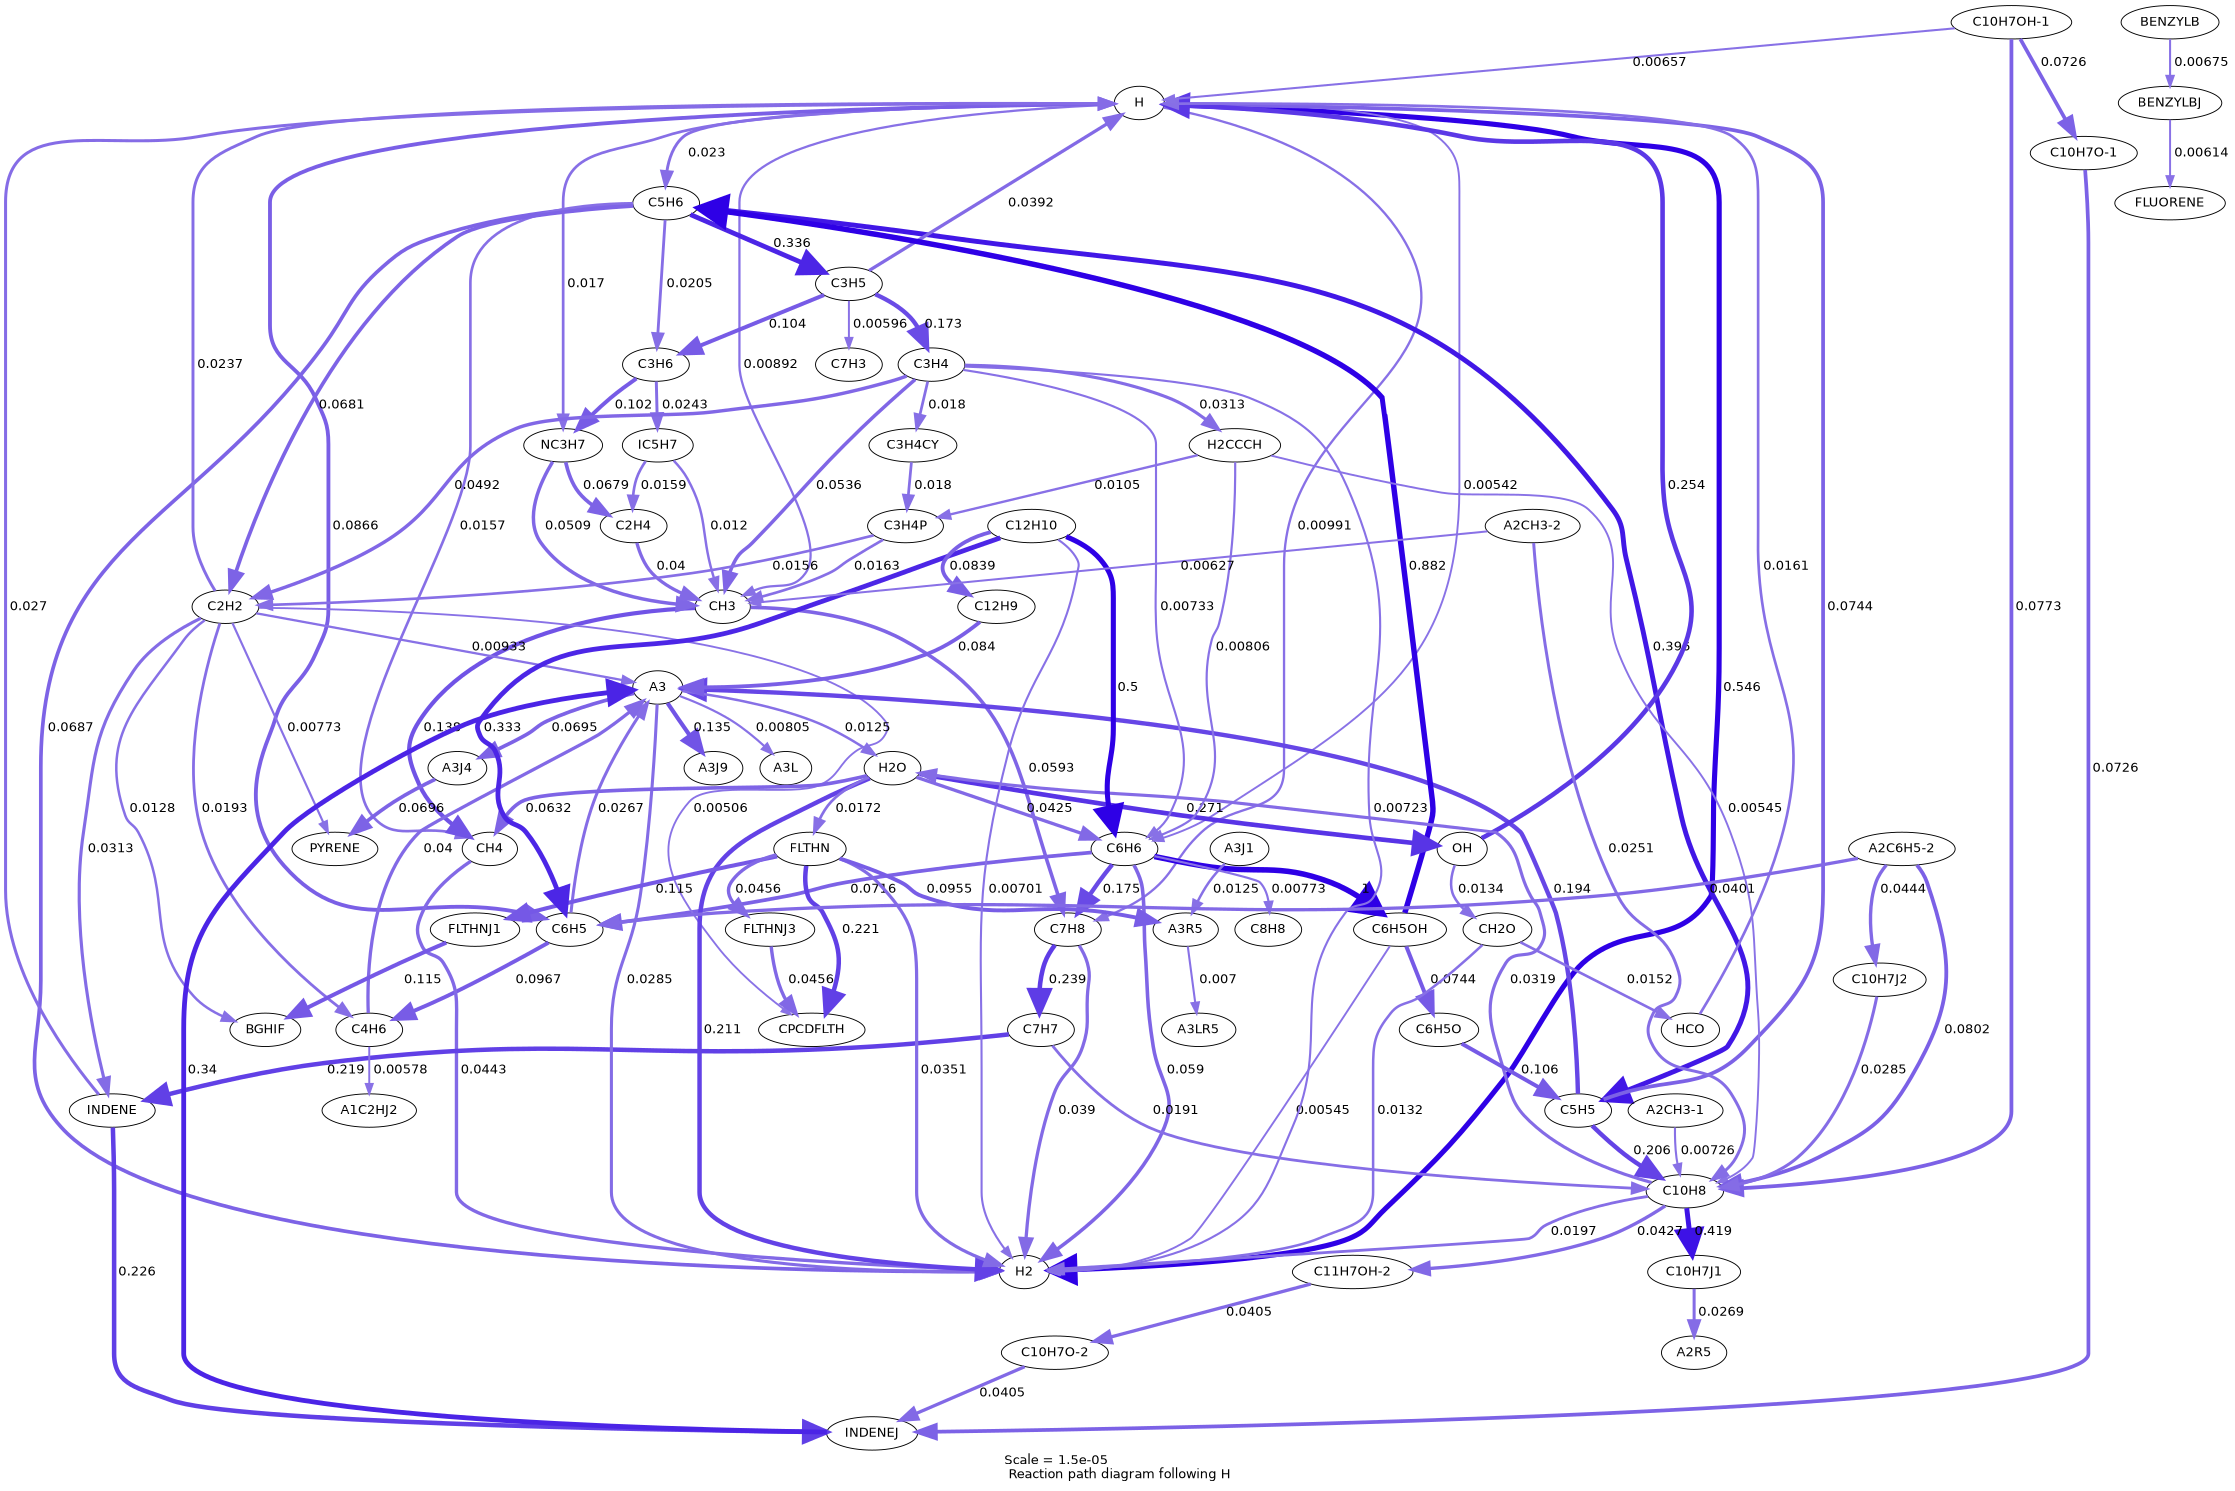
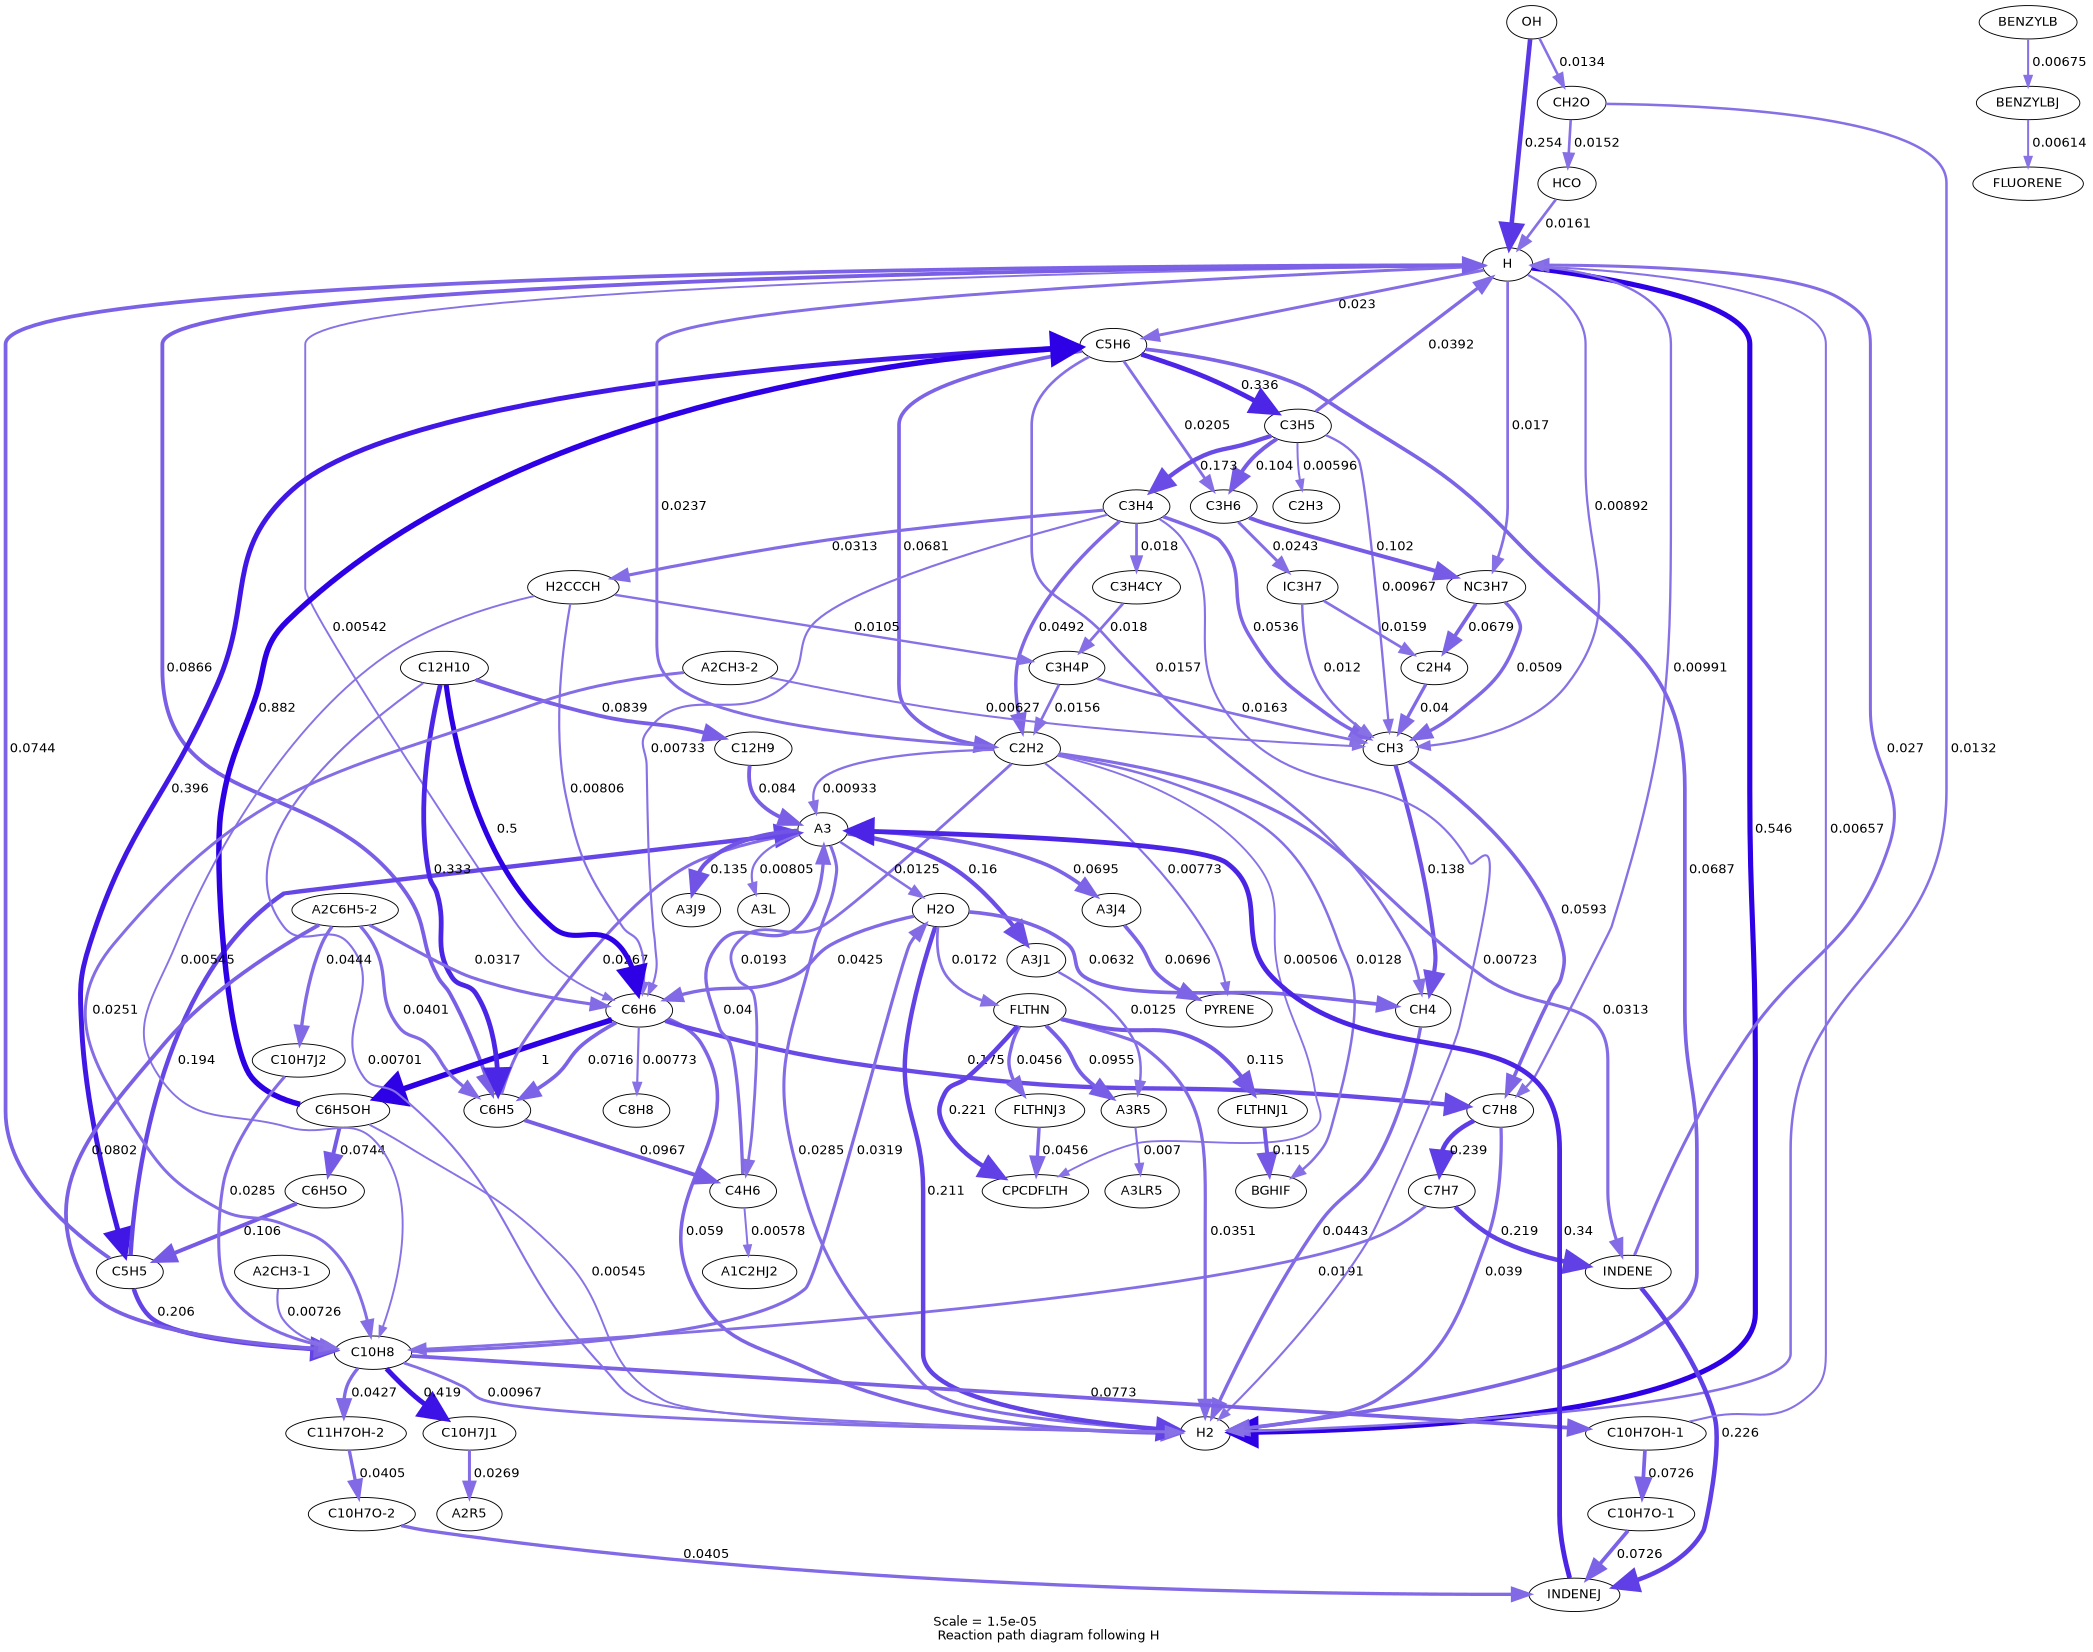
node "C7H3": label "C7H3" -> "C2H3"
node "IC5H7": label "IC5H7" -> "IC3H7"
edge "C3H5" -> "CH3": added, label "0.00967"
edge "C10H7OH-1" -> "C10H8": reversed
edge "H2O" -> "OH": removed, label "0.271"
edge "A3" -> "A3J1": added, label "0.16"
edge "A2C6H5-2" -> "C6H6": added, label "0.0317"
edge "C10H8" -> "H2": label " 0.0197" -> " 0.00967"
